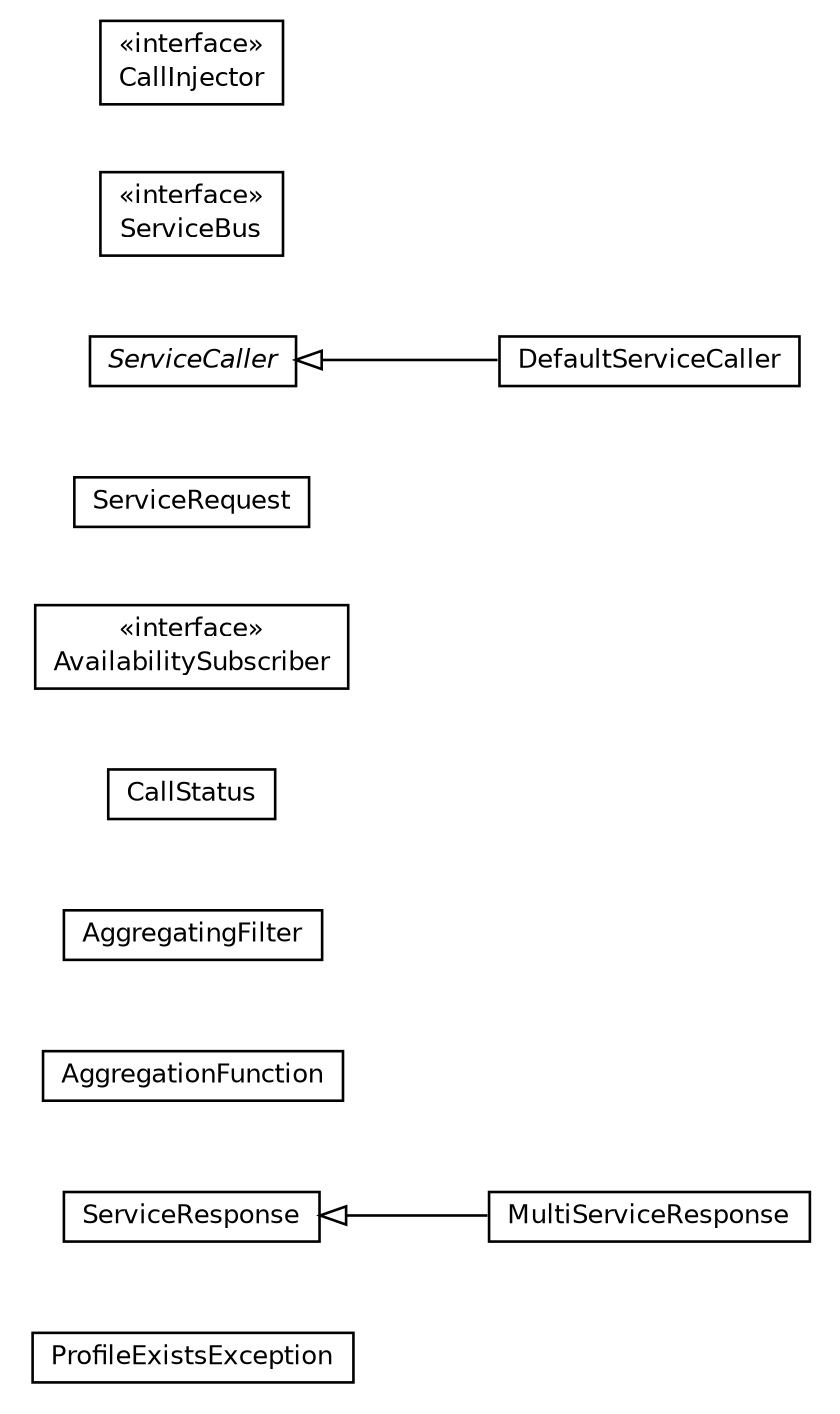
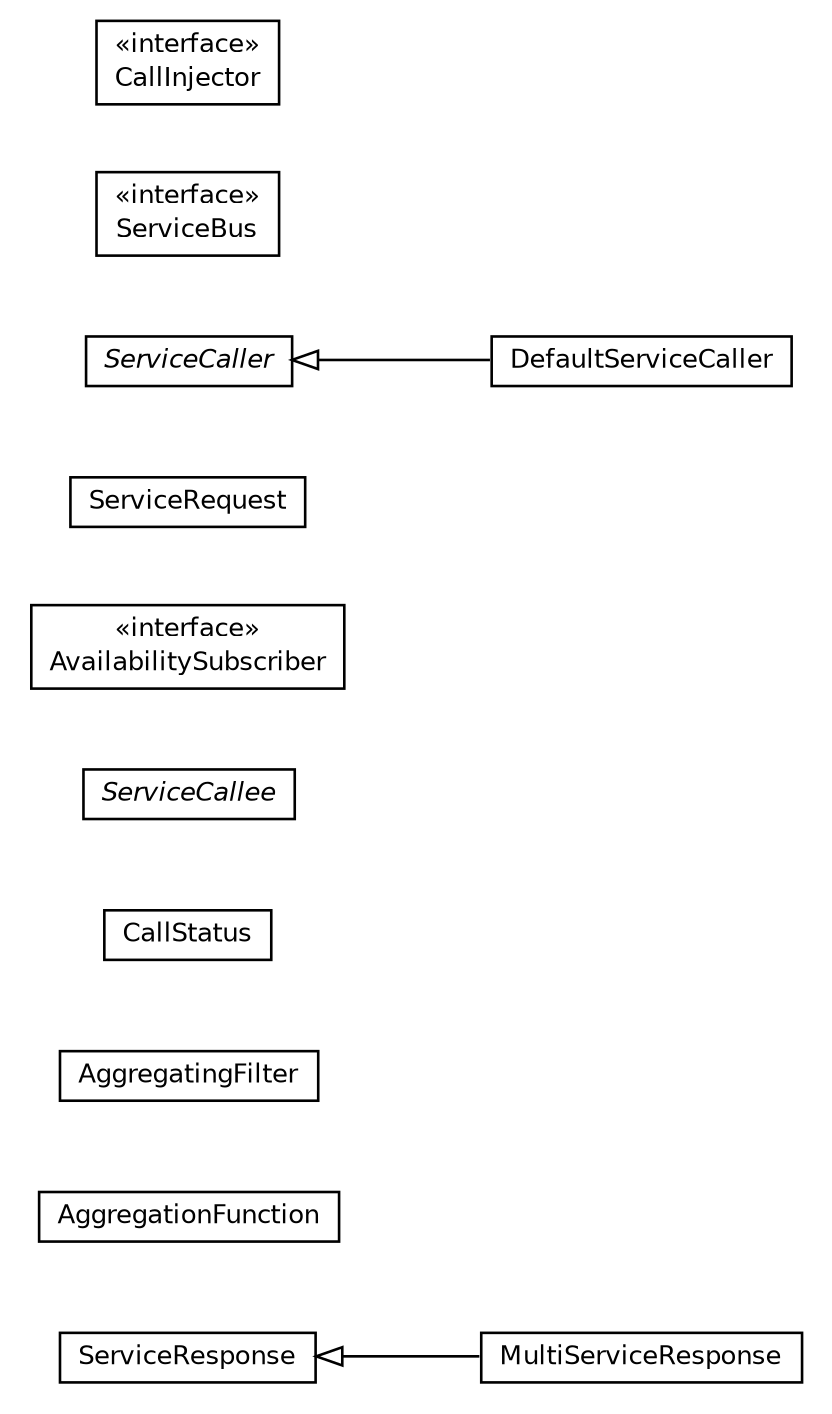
node "ServiceCallee": added
node "ProfileExistsException": removed
